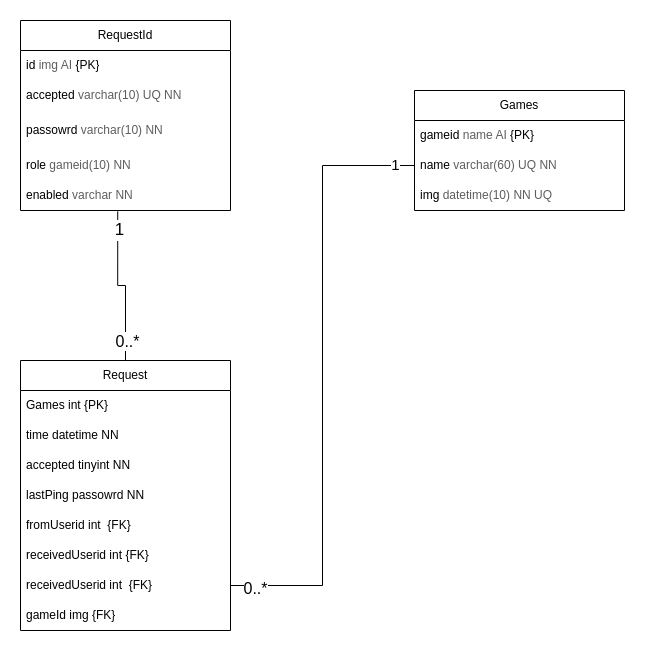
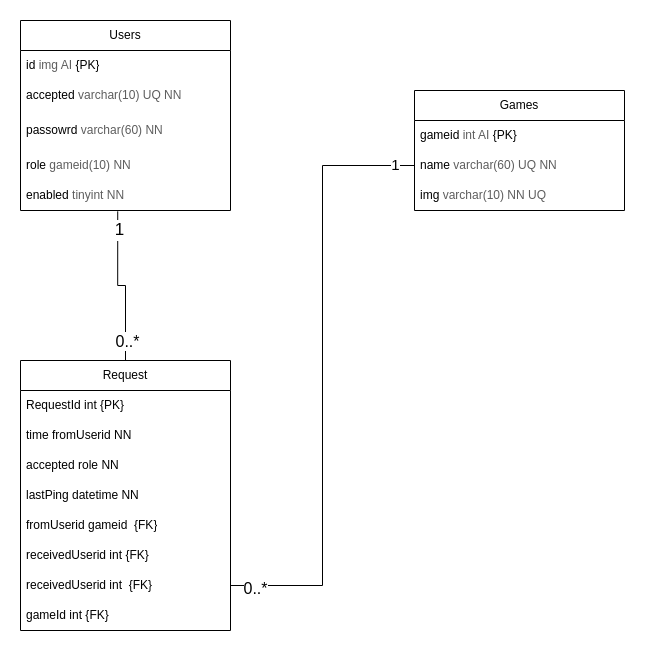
node "RequestId": label "RequestId" -> "Users"
node "passowrd varchar(10) NN": label "passowrd varchar(10) NN" -> "passowrd varchar(60) NN"
node "gameid name AI {PK}": label "gameid name AI {PK}" -> "gameid int AI {PK}"
node "enabled varchar NN": label "enabled varchar NN" -> "enabled tinyint NN"
node "img datetime(10) NN UQ": label "img datetime(10) NN UQ" -> "img varchar(10) NN UQ"
node "Games int {PK}": label "Games int {PK}" -> "RequestId int {PK}"
node "time datetime NN": label "time datetime NN" -> "time fromUserid NN"
node "accepted tinyint NN": label "accepted tinyint NN" -> "accepted role NN"
node "lastPing passowrd NN": label "lastPing passowrd NN" -> "lastPing datetime NN"
node "fromUserid int {FK}": label "fromUserid int {FK}" -> "fromUserid gameid {FK}"
node "gameId img {FK}": label "gameId img {FK}" -> "gameId int {FK}"
